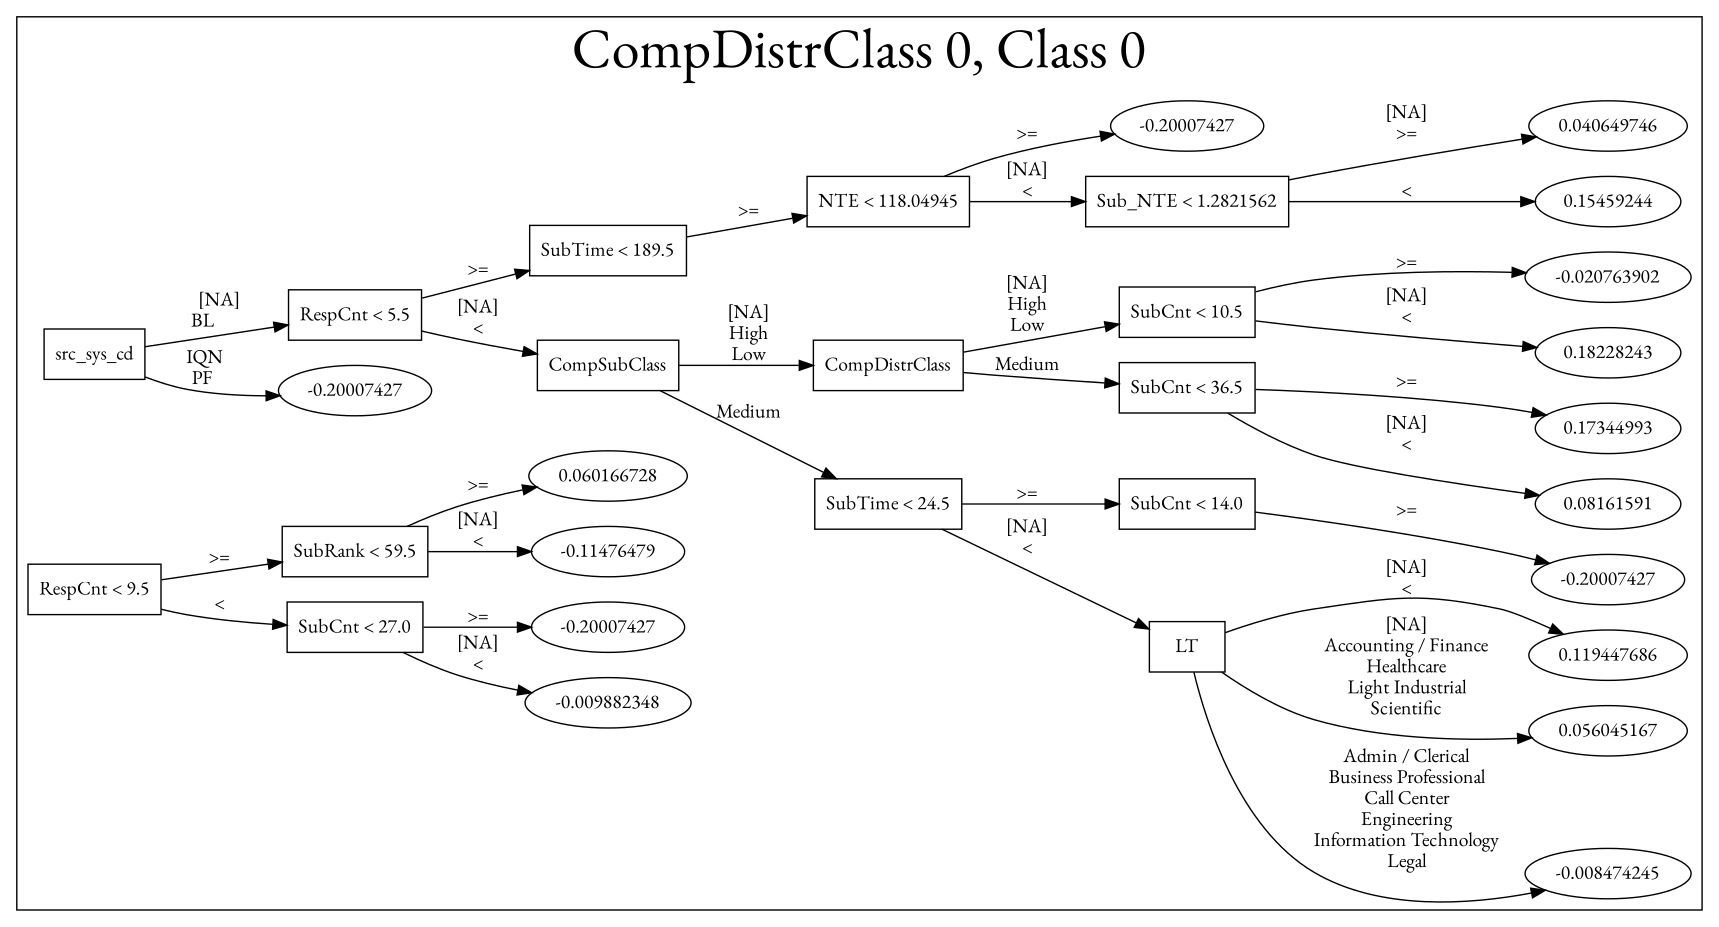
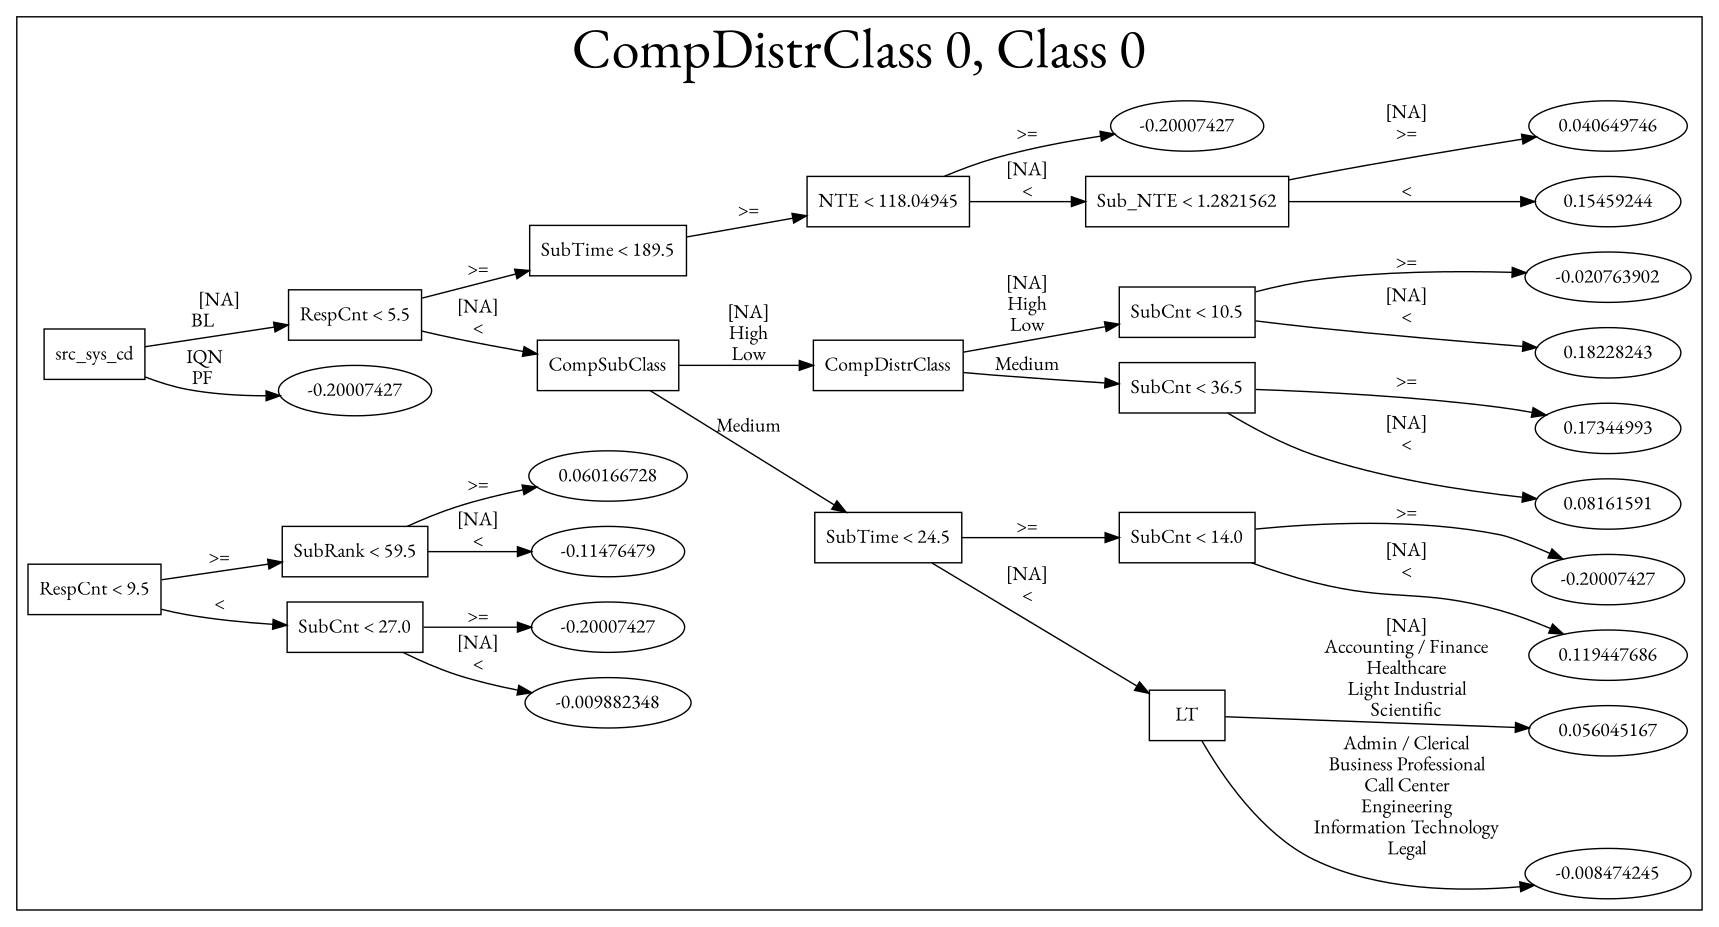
edge "LT" -> "0.119447686": now "SubCnt < 14.0" -> "0.119447686"
